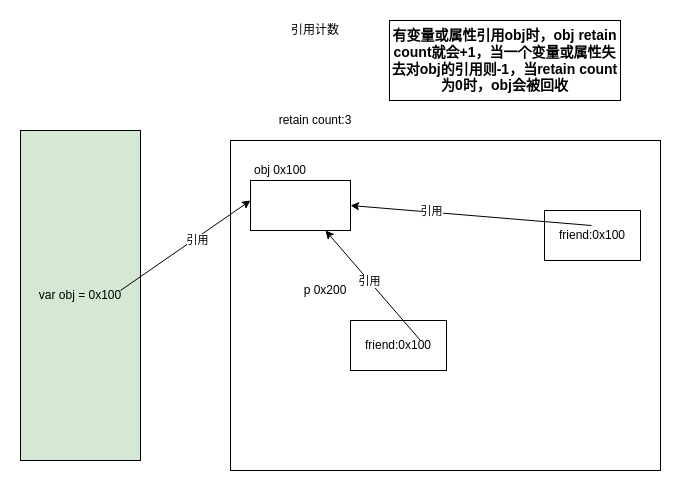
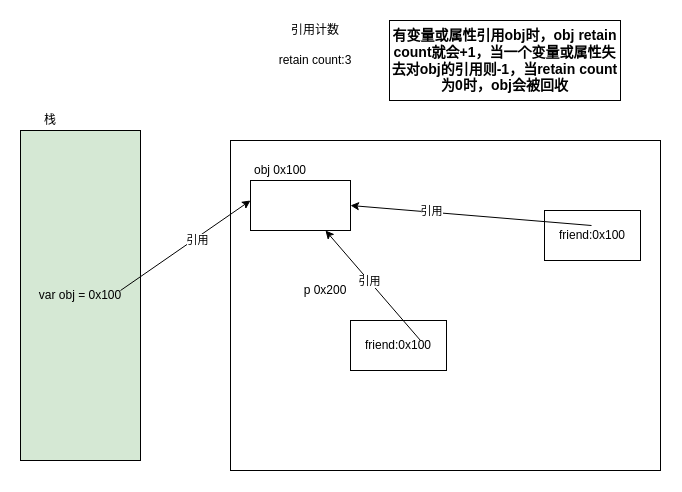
node "栈": added
node "retain count:3": moved (316, 121) -> (316, 61)
